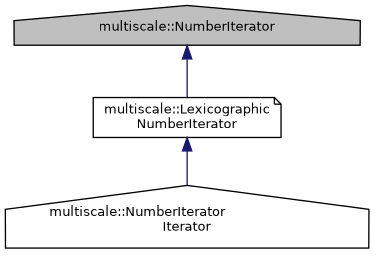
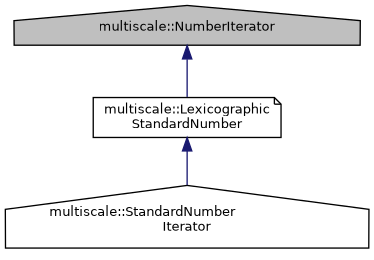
node "multiscale::Lexicographic NumberIterator": label "multiscale::Lexicographic NumberIterator" -> "multiscale::Lexicographic StandardNumber"
node "multiscale::NumberIterator Iterator": label "multiscale::NumberIterator Iterator" -> "multiscale::StandardNumber Iterator"
